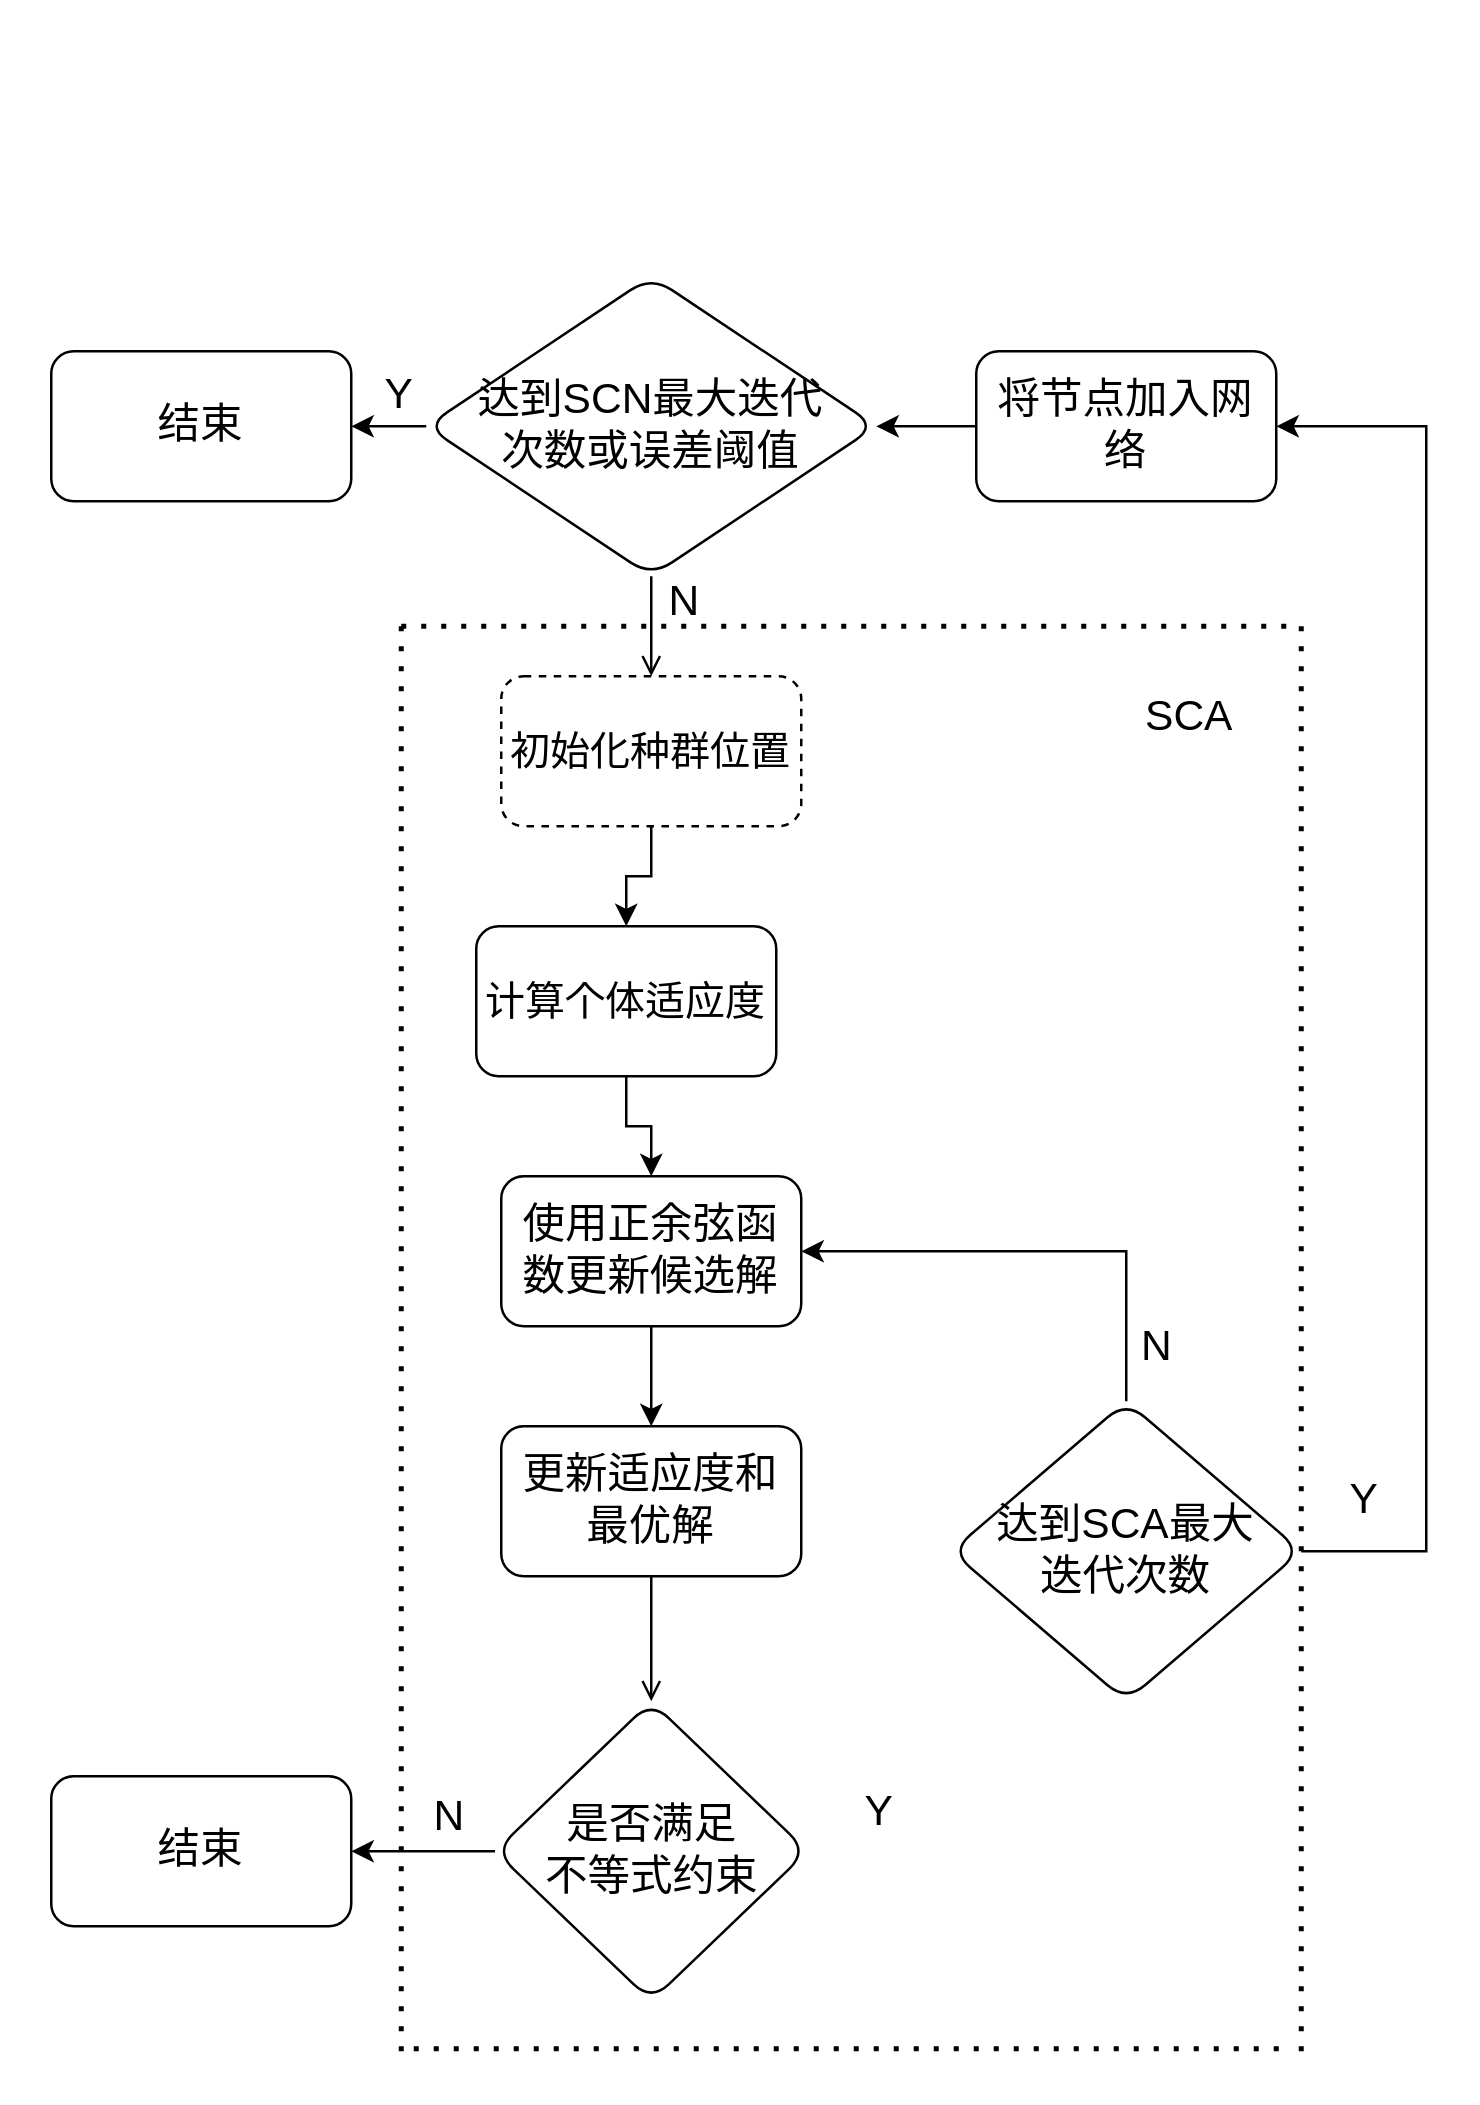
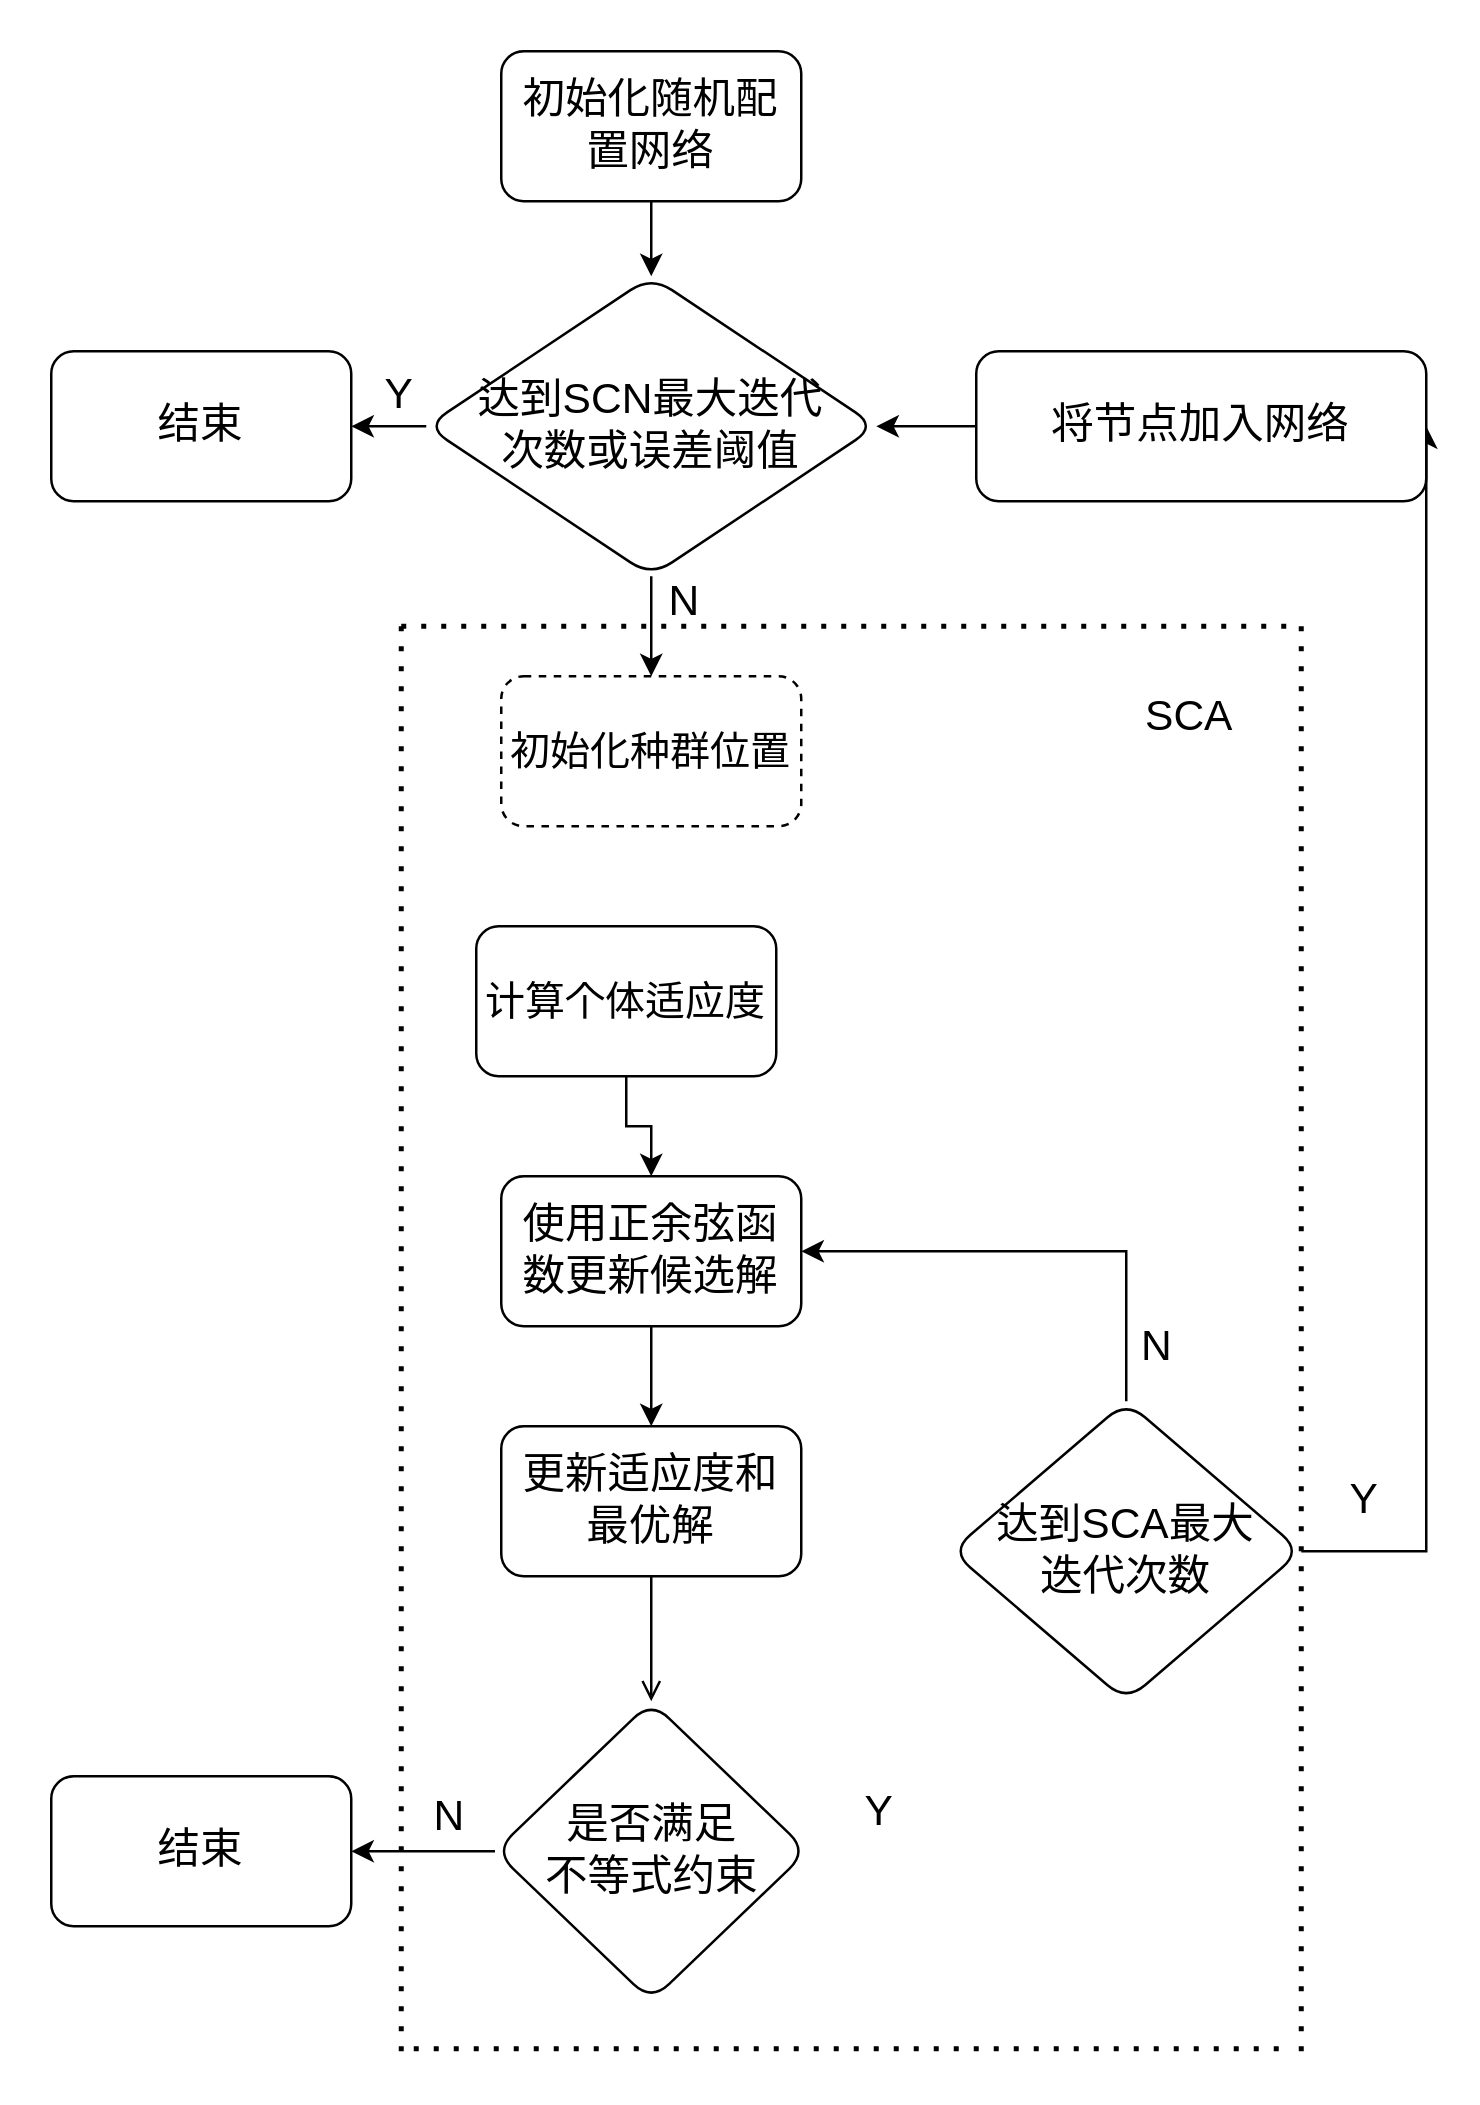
node "初始化随机配置网络": added
edge "初始化随机配置网络" -> "达到SCN最大迭代 次数或误差阈值": added
node "将节点加入网络": size 300x150 -> 450x150
edge "达到SCN最大迭代 次数或误差阈值" -> "初始化种群位置": arrowhead open -> classic
edge "初始化种群位置" -> "计算个体适应度": removed
